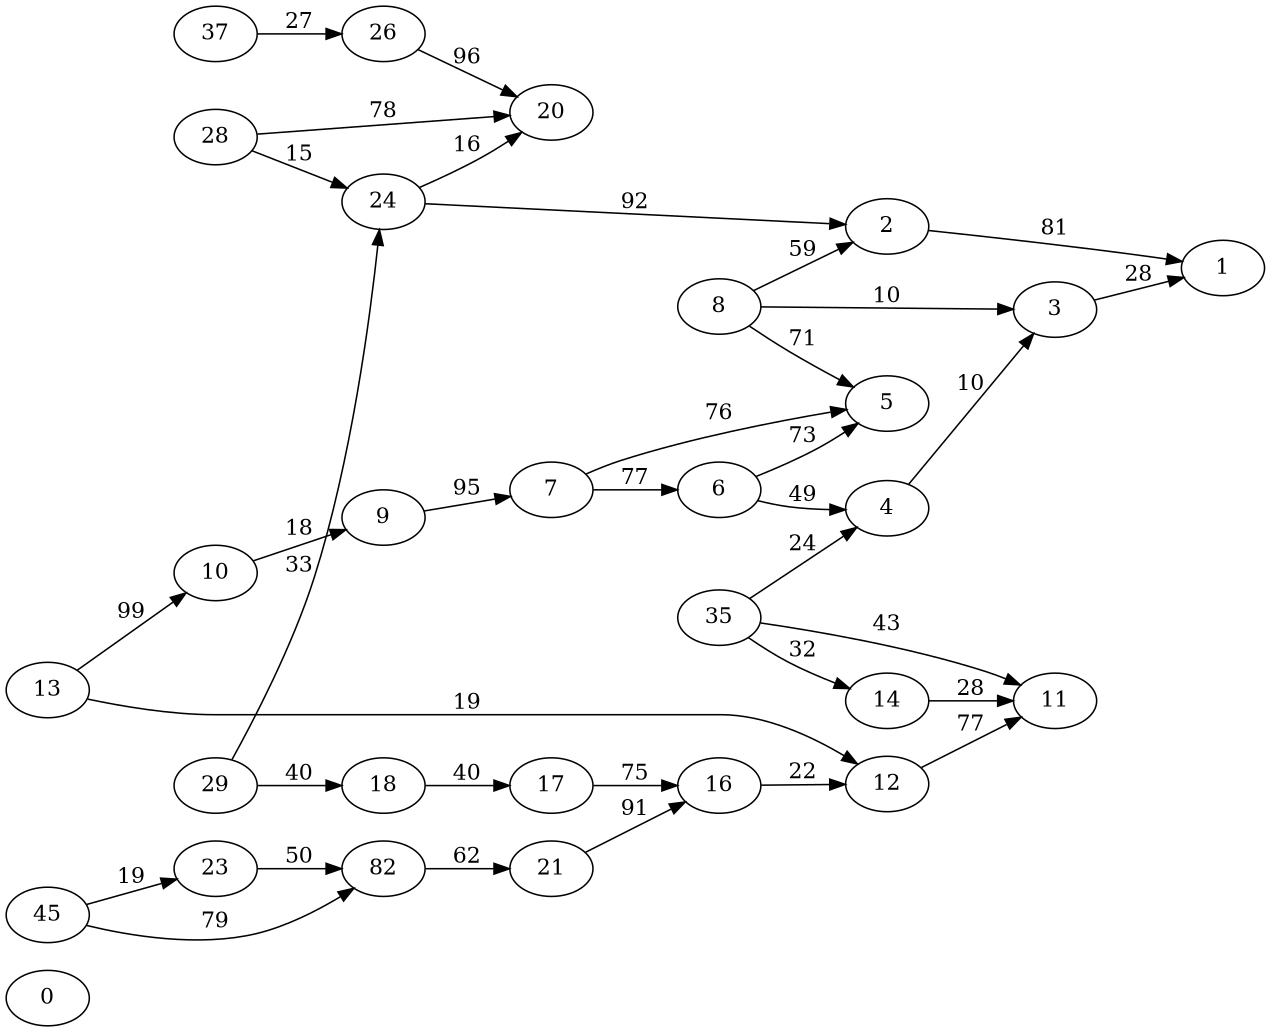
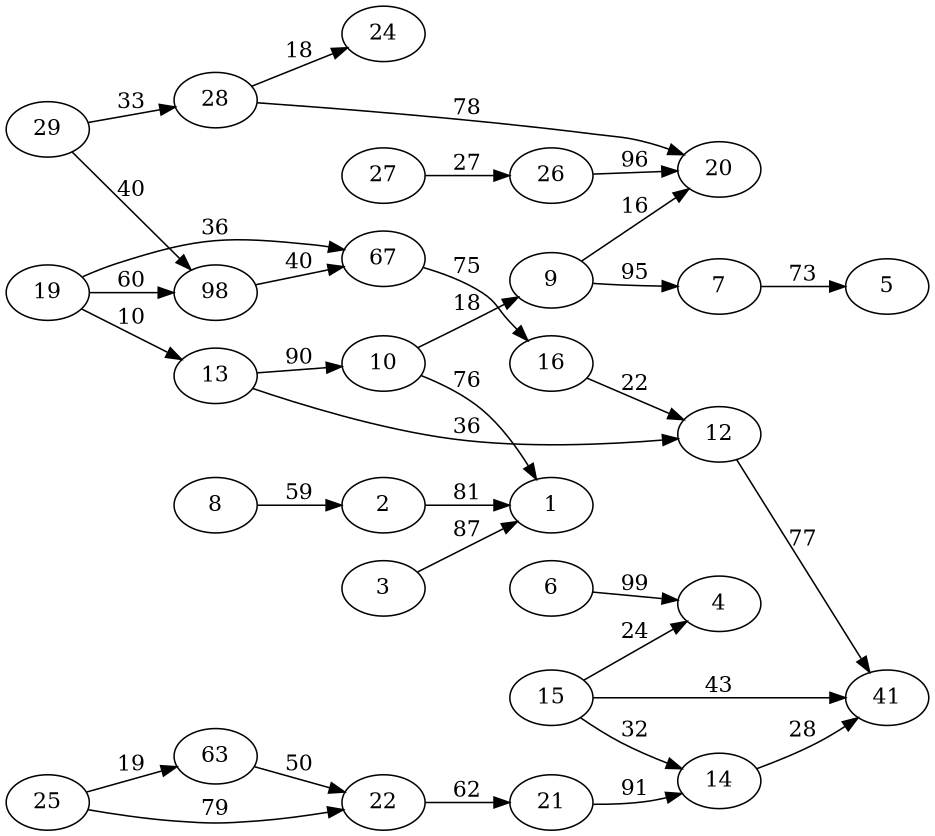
node "37": label "37" -> "27"
edge "28" -> "24": label "15" -> "18"
edge "24" -> "20": now "9" -> "20"
edge "24" -> "2": removed, label "92"
edge "3" -> "1": label "28" -> "87"
node "19": added
edge "8" -> "3": removed, label "10"
edge "8" -> "5": removed, label "71"
edge "10" -> "1": added, label "76"
edge "7" -> "5": label "76" -> "73"
edge "4" -> "3": removed, label "10"
edge "6" -> "5": removed, label "73"
edge "7" -> "6": removed, label "77"
edge "6" -> "4": label "49" -> "99"
edge "29" -> "24": now "29" -> "28"
edge "13" -> "10": label "99" -> "90"
node "35": label "35" -> "15"
node "11": label "11" -> "41"
edge "13" -> "12": label "19" -> "36"
node "18": label "18" -> "98"
node "17": label "17" -> "67"
edge "21" -> "16": now "21" -> "14"
node "23": label "23" -> "63"
node "82": label "82" -> "22"
node "45": label "45" -> "25"
node "0": removed
